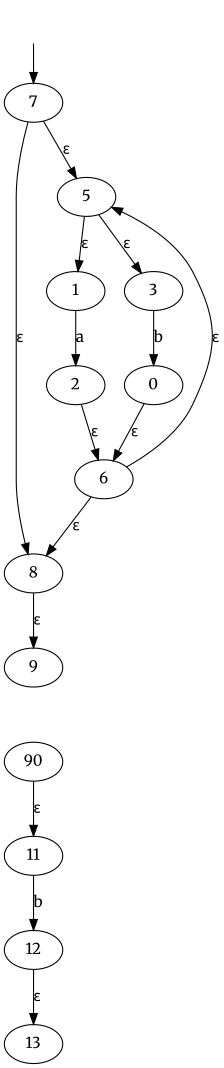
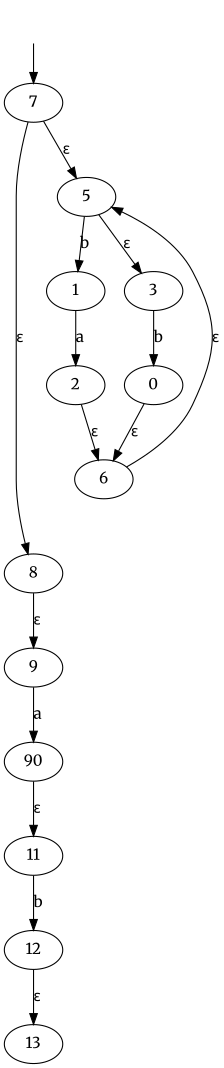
edge "5" -> "1": label "ε" -> "b"
edge "6" -> "8": removed, label "ε"
edge "9" -> "90": added, label "a"
